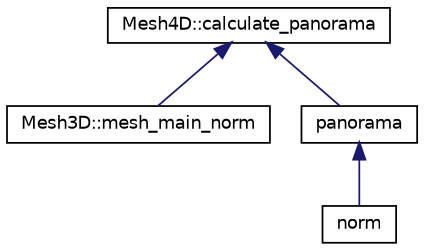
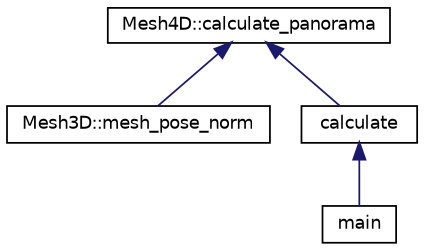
node "Mesh3D::mesh_main_norm": label "Mesh3D::mesh_main_norm" -> "Mesh3D::mesh_pose_norm"
node "panorama": label "panorama" -> "calculate"
node "norm": label "norm" -> "main"
